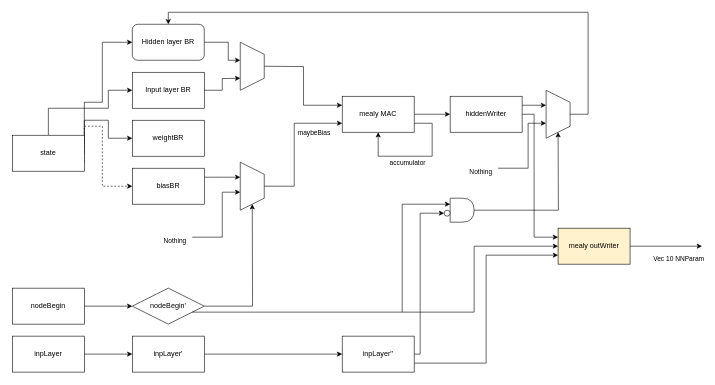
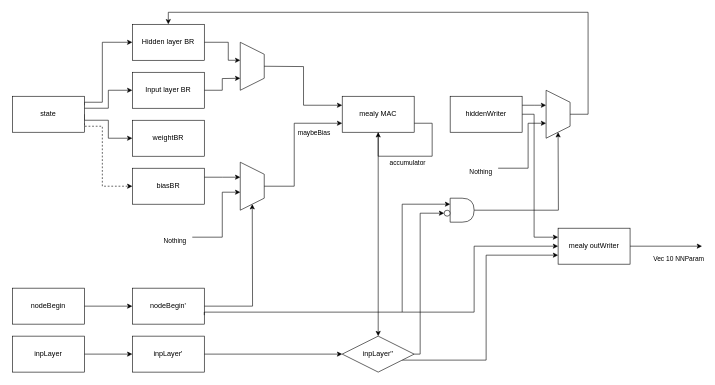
node "Hidden layer BR": shape rounded rectangle -> rectangle
edge "mealy MAC" -> "hiddenWriter": now "mealy MAC" -> "inpLayer''"
node "state": moved (48, 153) -> (48, 114)
node "mealy outWriter": fillcolor #fff2cc -> #ffffff
node "nodeBegin'": shape diamond -> rectangle
node "inpLayer''": shape rectangle -> diamond
